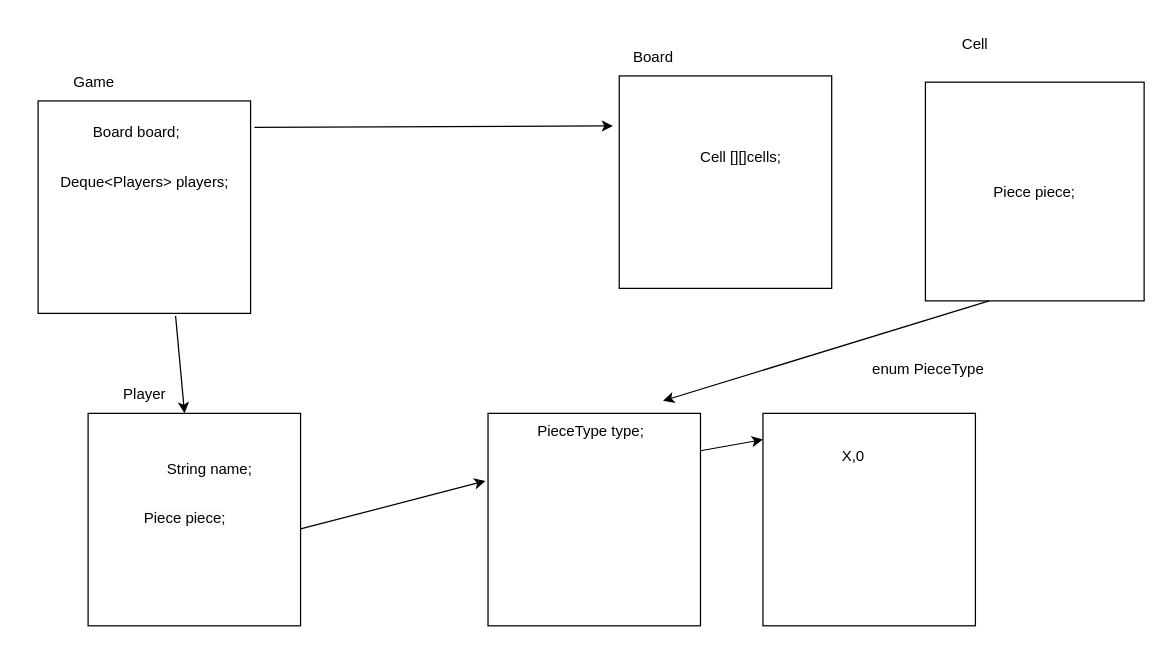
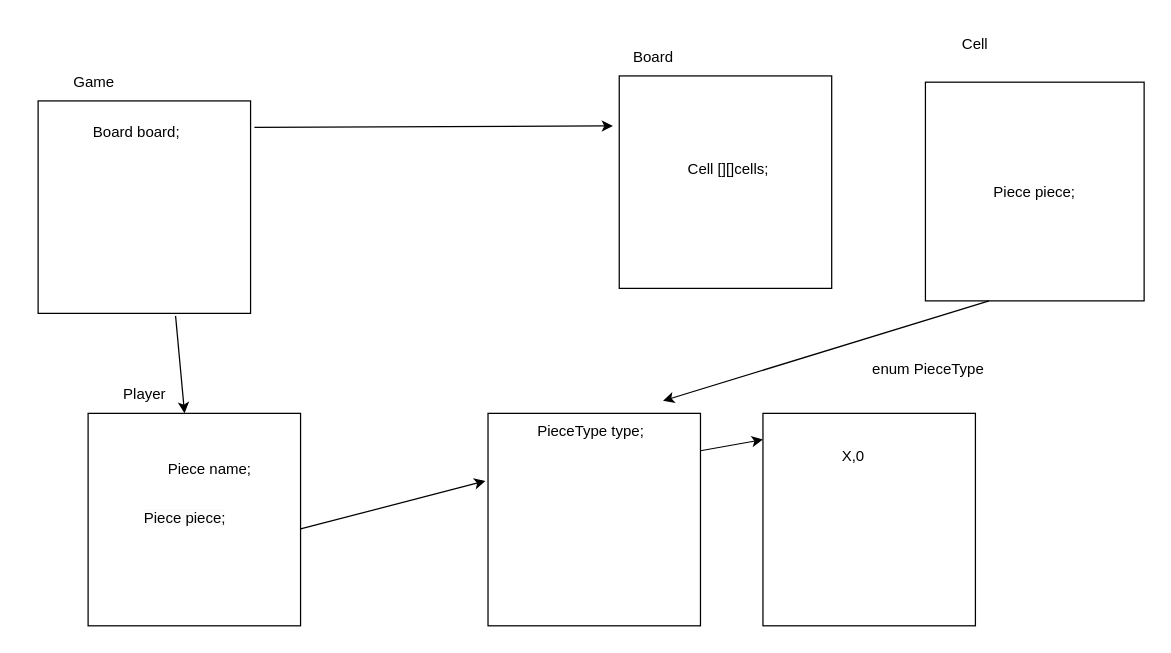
node "Cell [][]cells;": moved (741, 157) -> (729, 169)
node "Deque<Players> players;": removed
node "String name;": label "String name;" -> "Piece name;"
